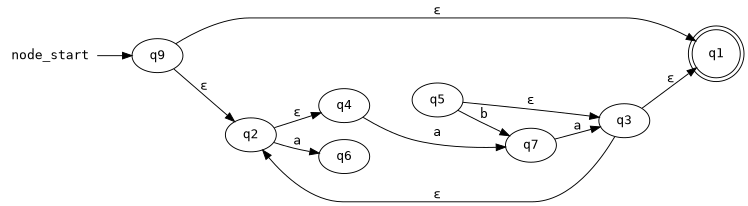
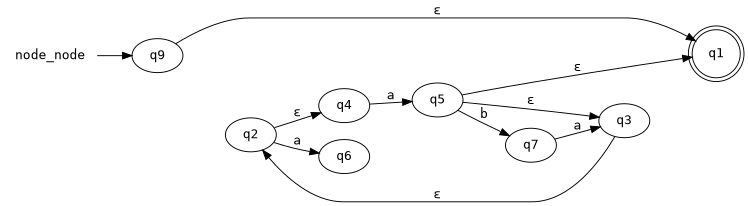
node "node_start": label "node_start" -> "node_node"
edge "q3" -> "q1": now "q5" -> "q1"
edge "q9" -> "q2": removed, label "ε"
edge "q4" -> "q7": now "q4" -> "q5"
